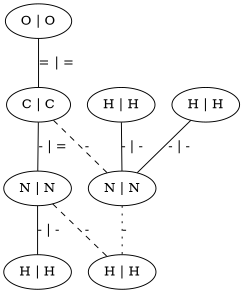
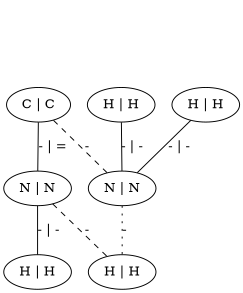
node "O | O": removed
